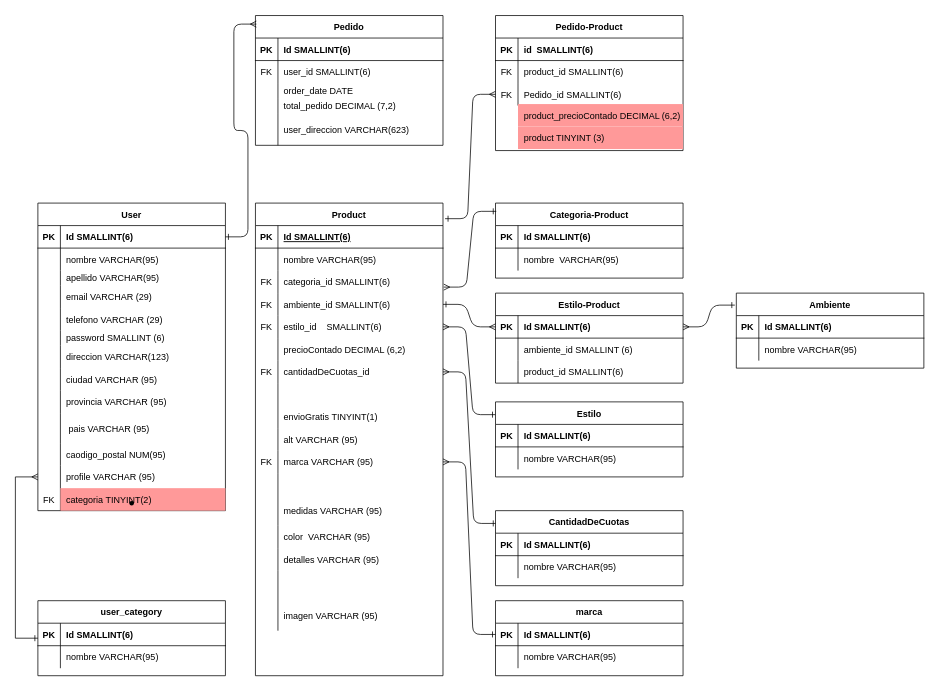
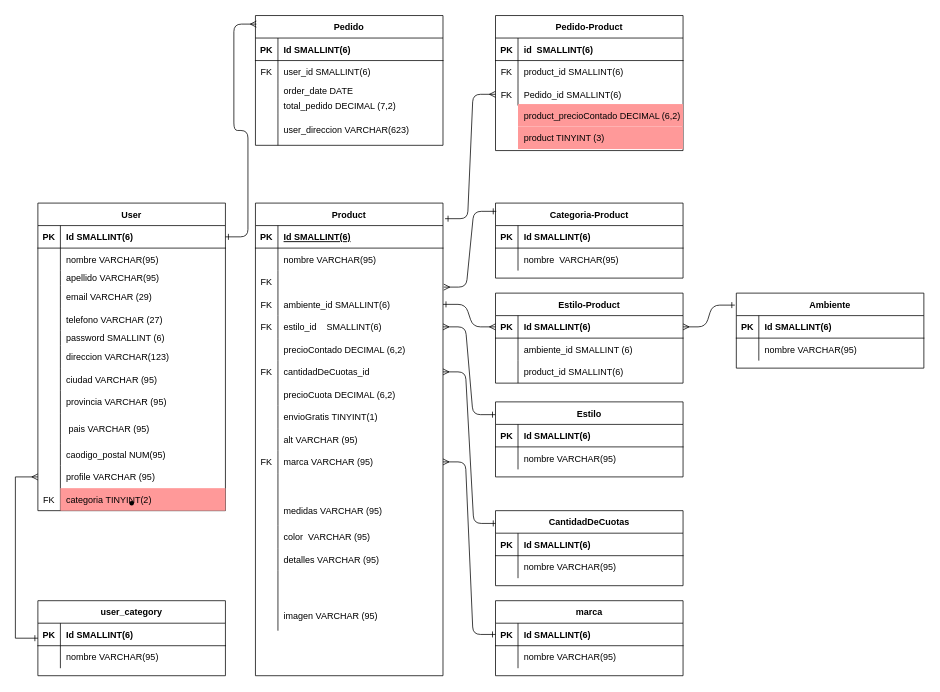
node "categoria_id SMALLINT(6)": removed
node "telefono VARCHAR (29)": label "telefono VARCHAR (29)" -> "telefono VARCHAR (27)"
node "precioCuota DECIMAL (6,2)": added
